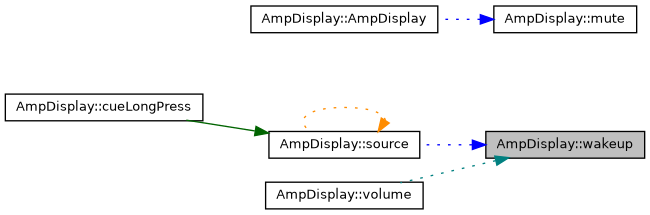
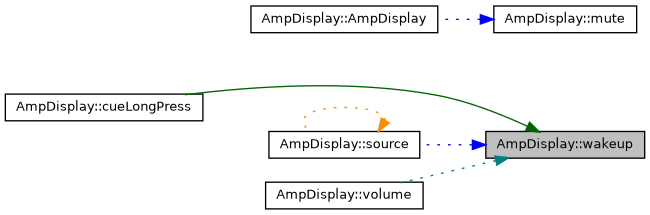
edge "AmpDisplay::cueLongPress" -> "AmpDisplay::source": now "AmpDisplay::cueLongPress" -> "AmpDisplay::wakeup"
